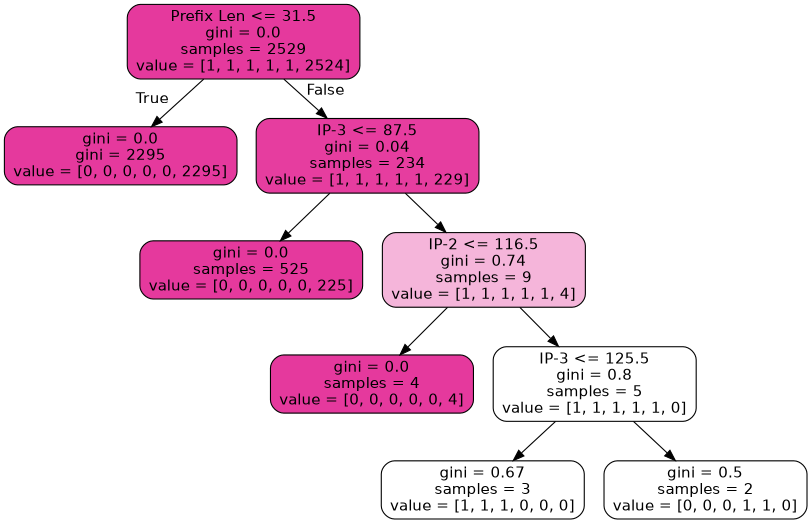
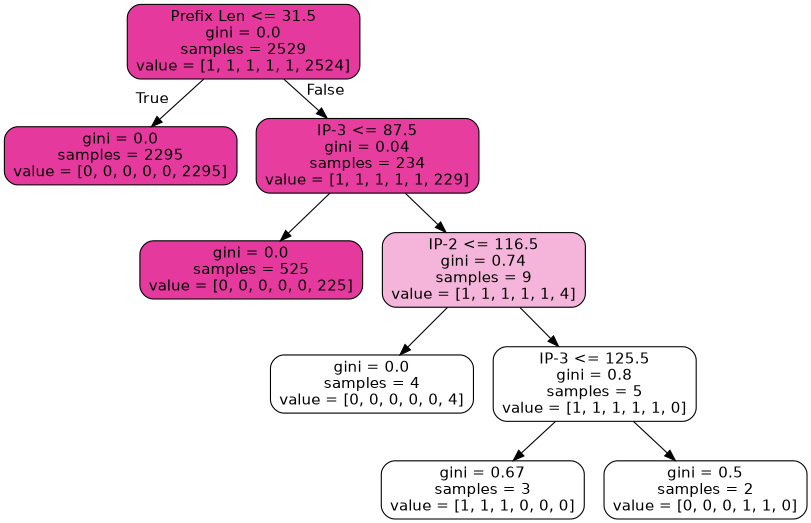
node "gini = 0.0 gini = 2295 value = [0, 0, 0, 0, 0, 2295]": label "gini = 0.0 gini = 2295 value = [0, 0, 0, 0, 0, 2295]" -> "gini = 0.0 samples = 2295 value = [0, 0, 0, 0, 0, 2295]"
node "gini = 0.0 samples = 4 value = [0, 0, 0, 0, 0, 4]": fillcolor #e5399d -> #ffffff
